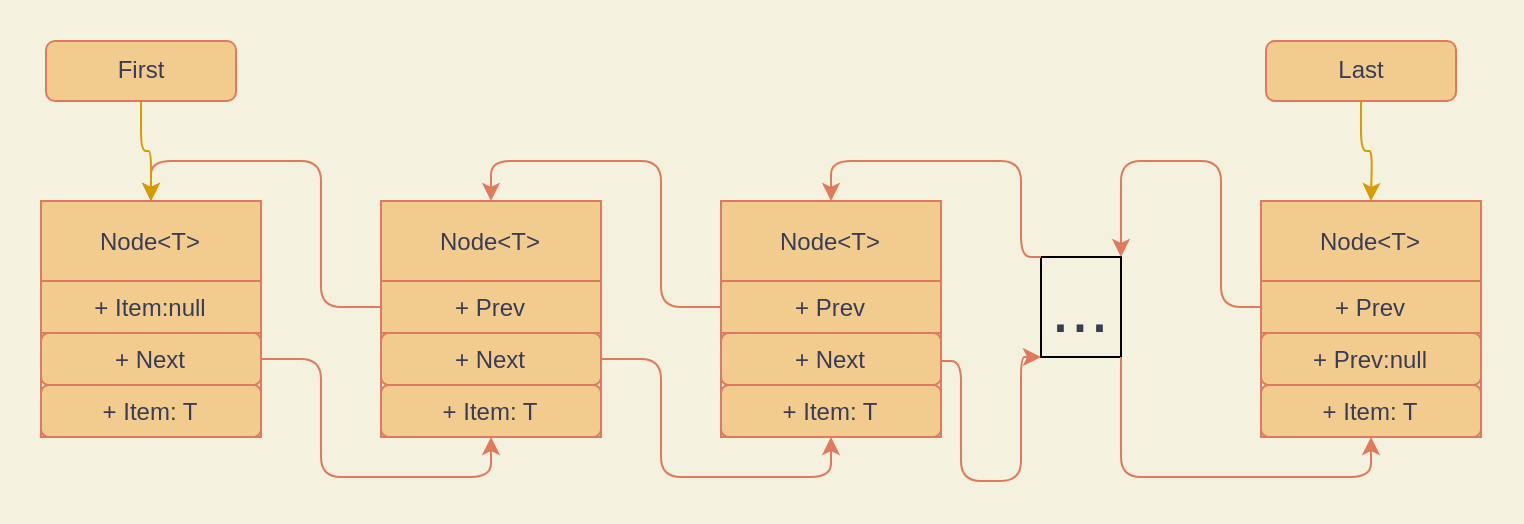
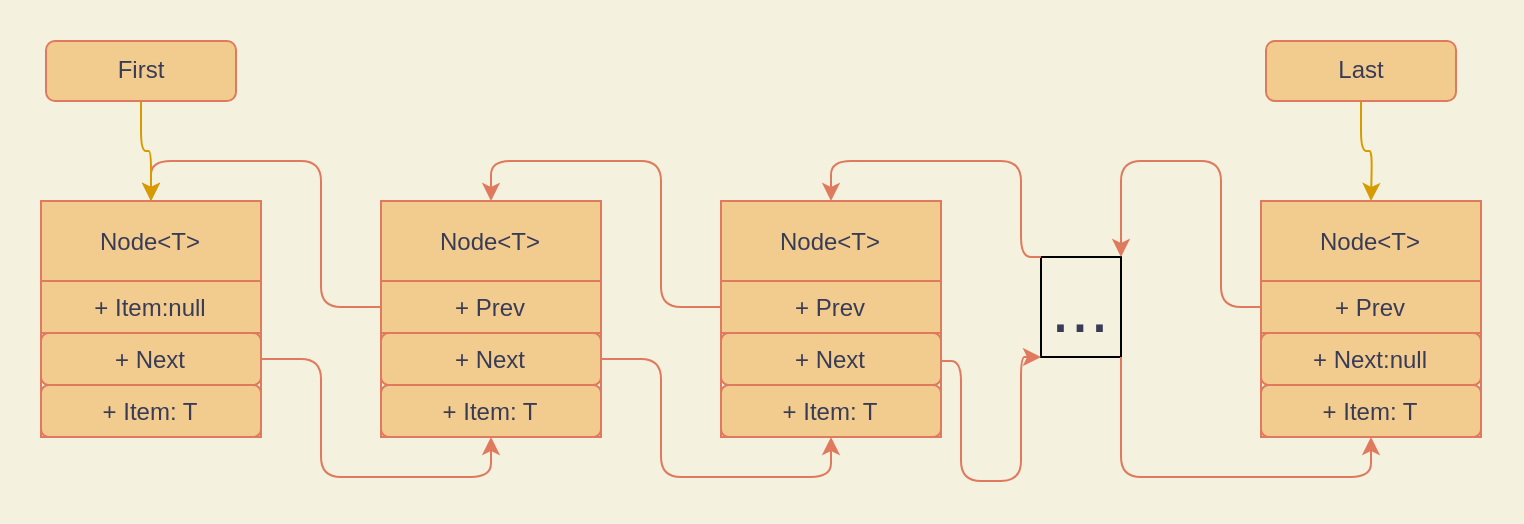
node "+ Prev:null": label "+ Prev:null" -> "+ Next:null"
